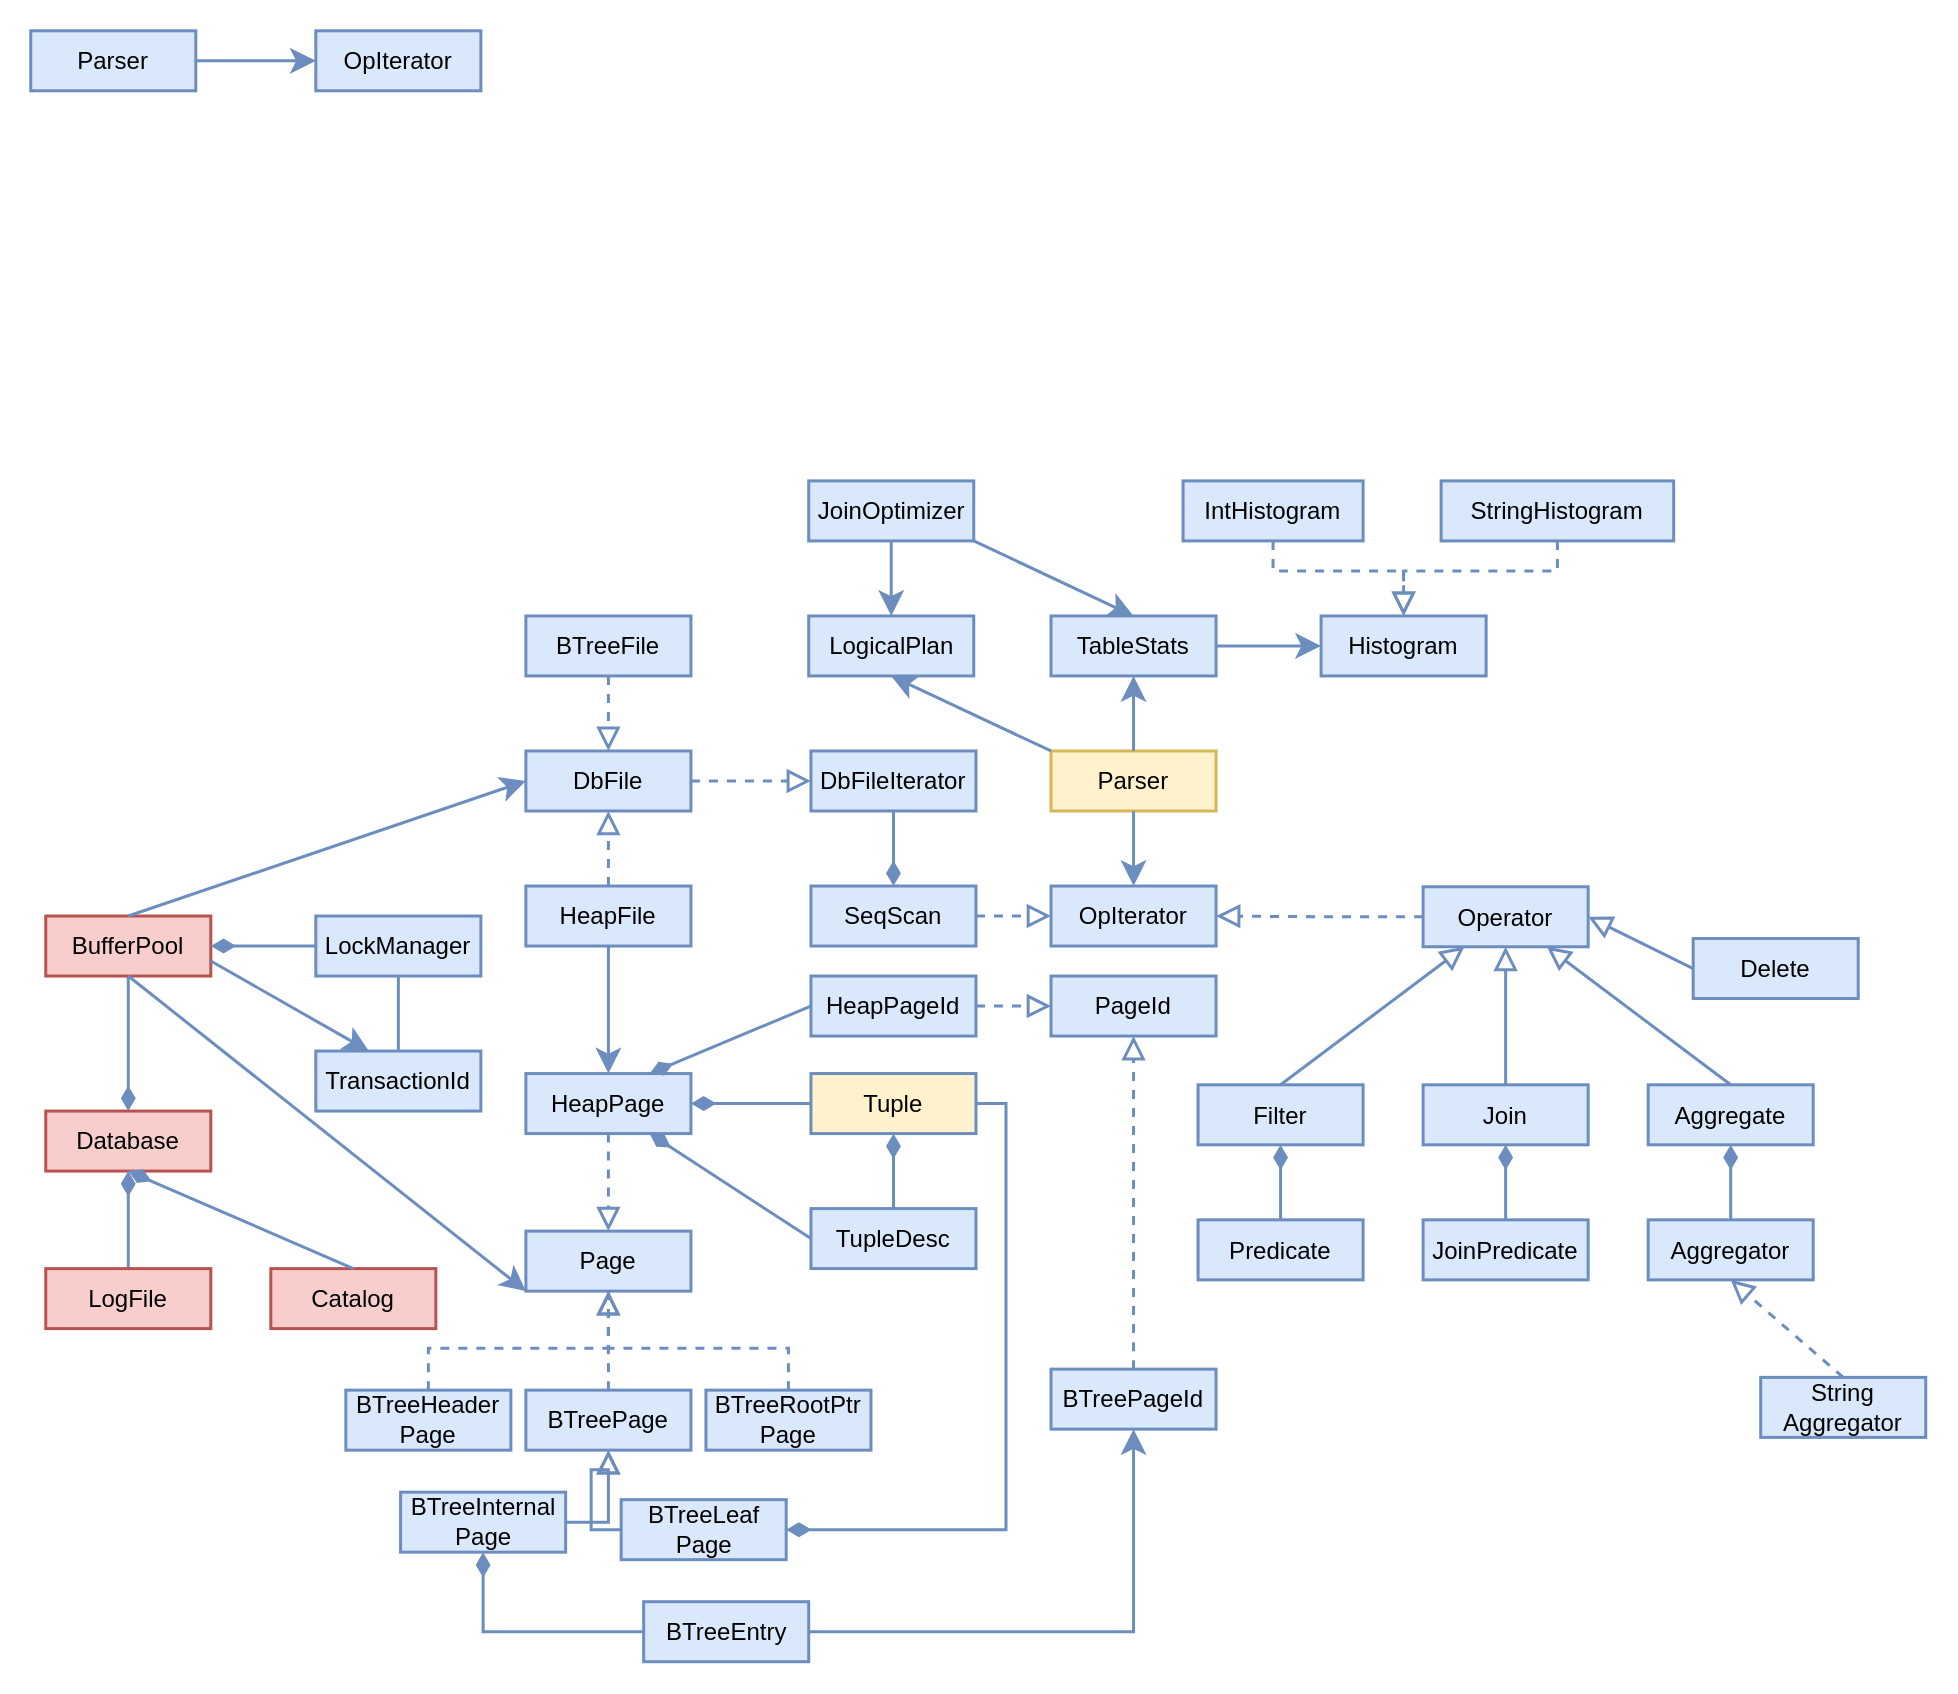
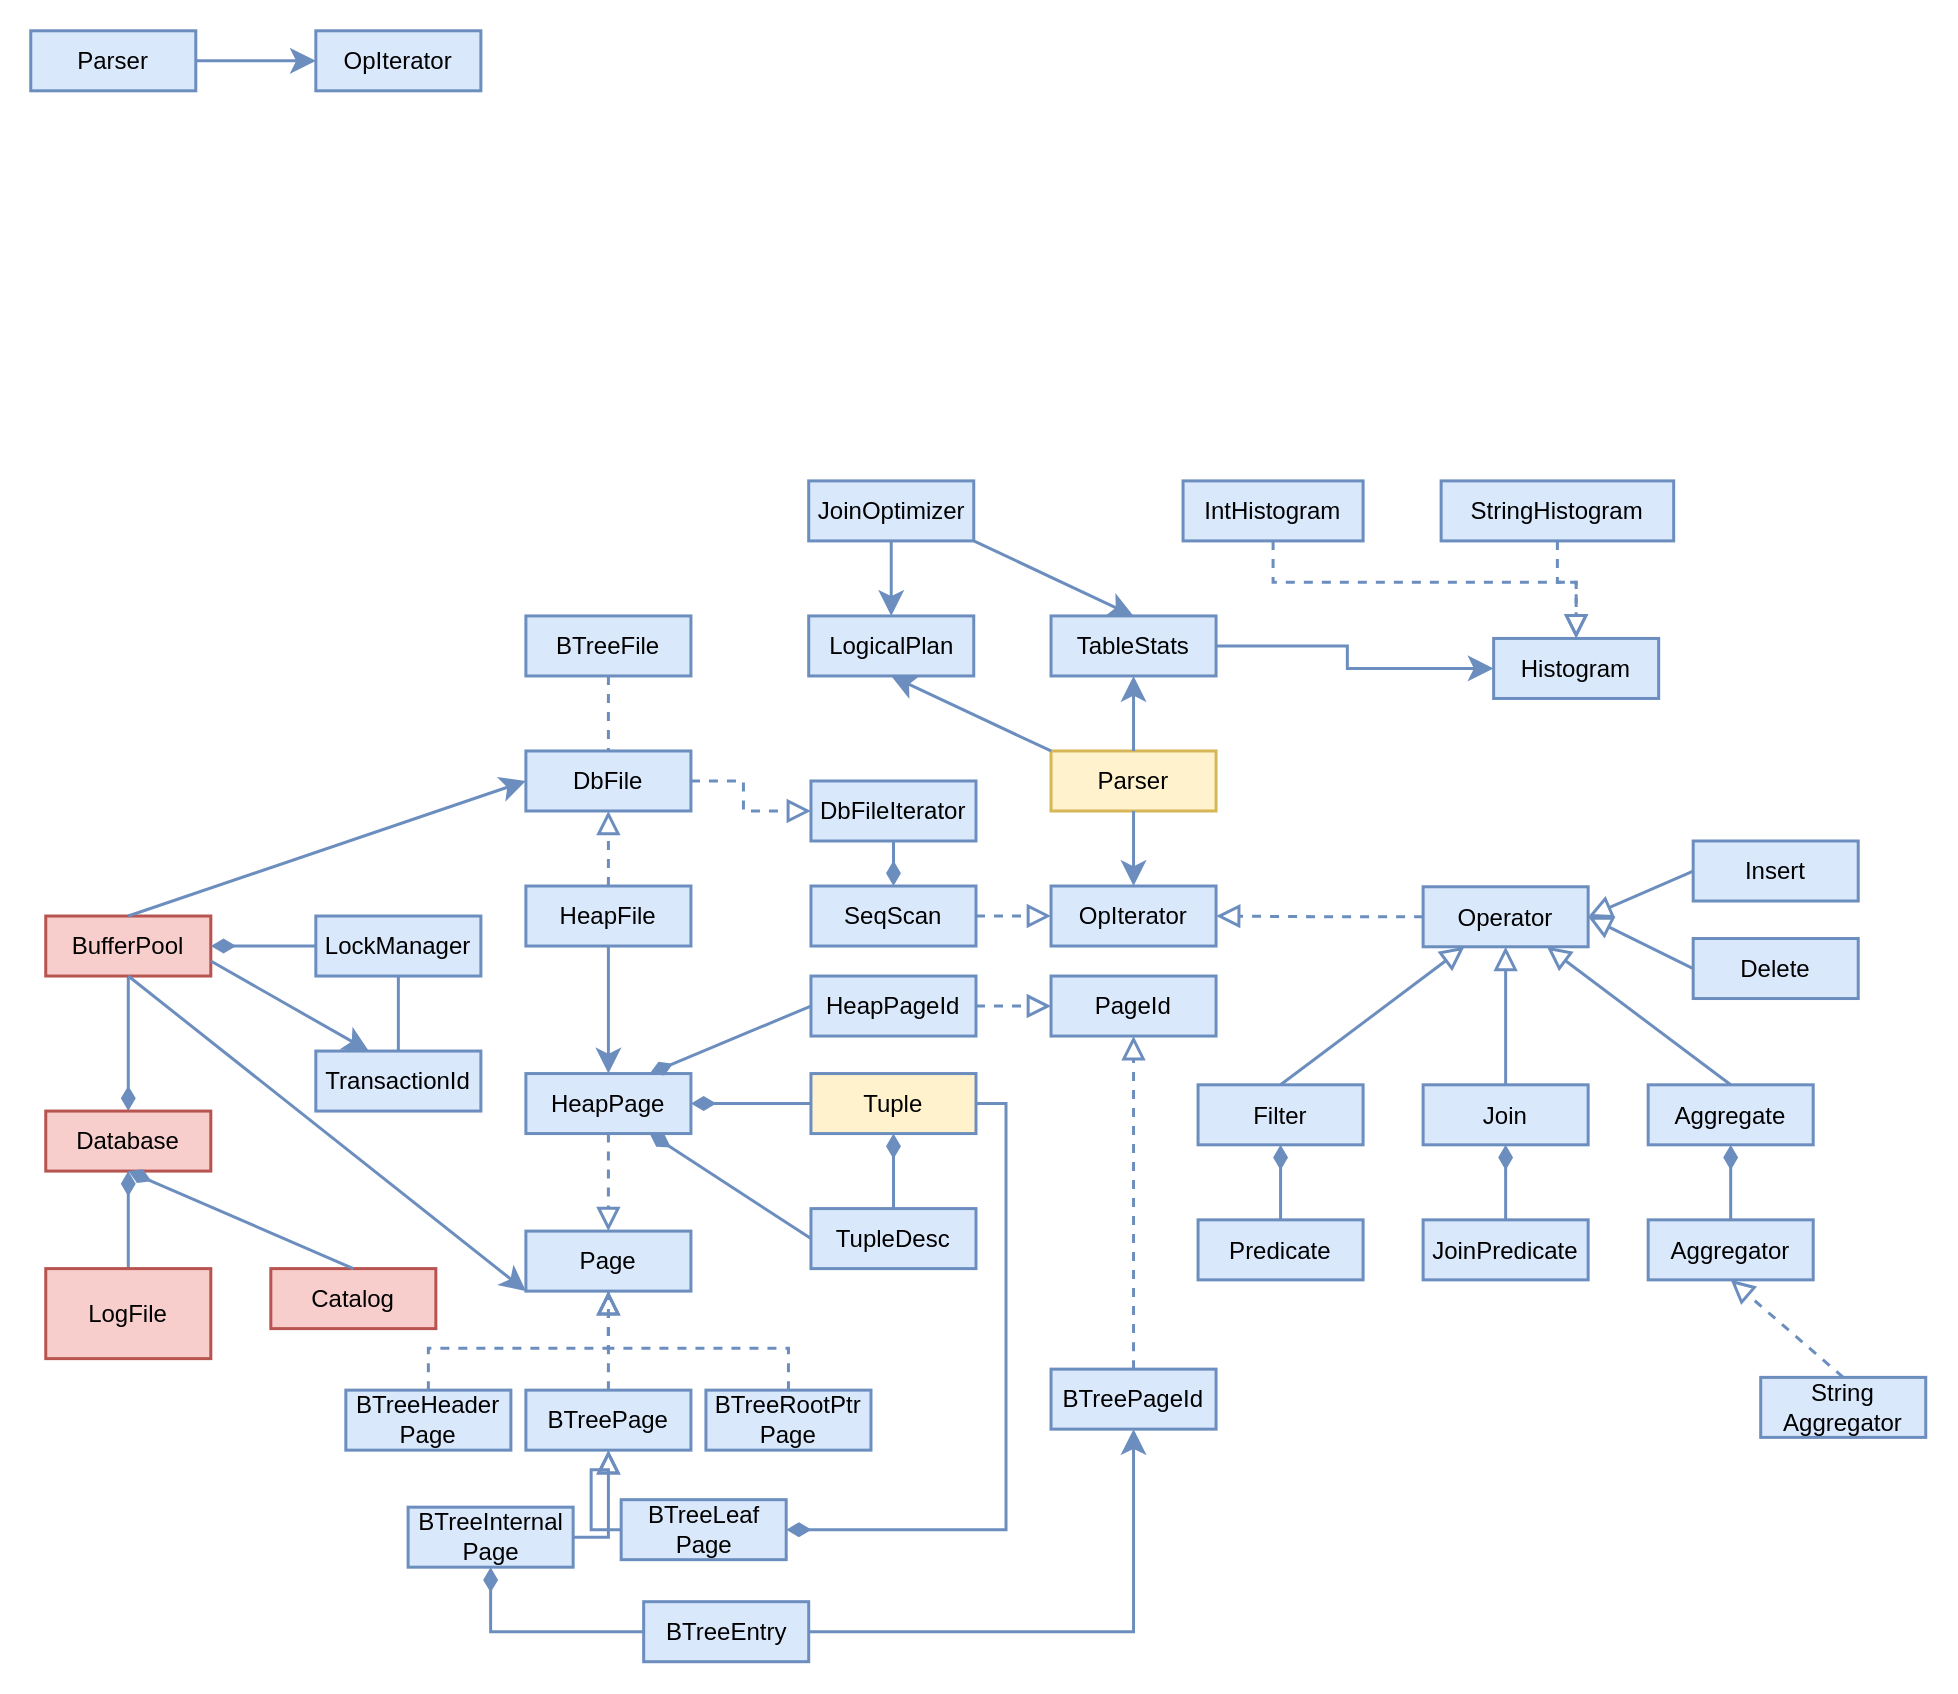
node "Histogram": moved (1403, 646) -> (1576, 668)
edge "BTreeFile" -> "DbFile": arrowhead block -> none
node "DbFileIterator": moved (893, 781) -> (893, 811)
node "Insert": added
edge "Insert" -> "Operator": added
node "LogFile": size 165x60 -> 165x90
node "BTreeInternal Page": moved (483, 1522) -> (491, 1537)
